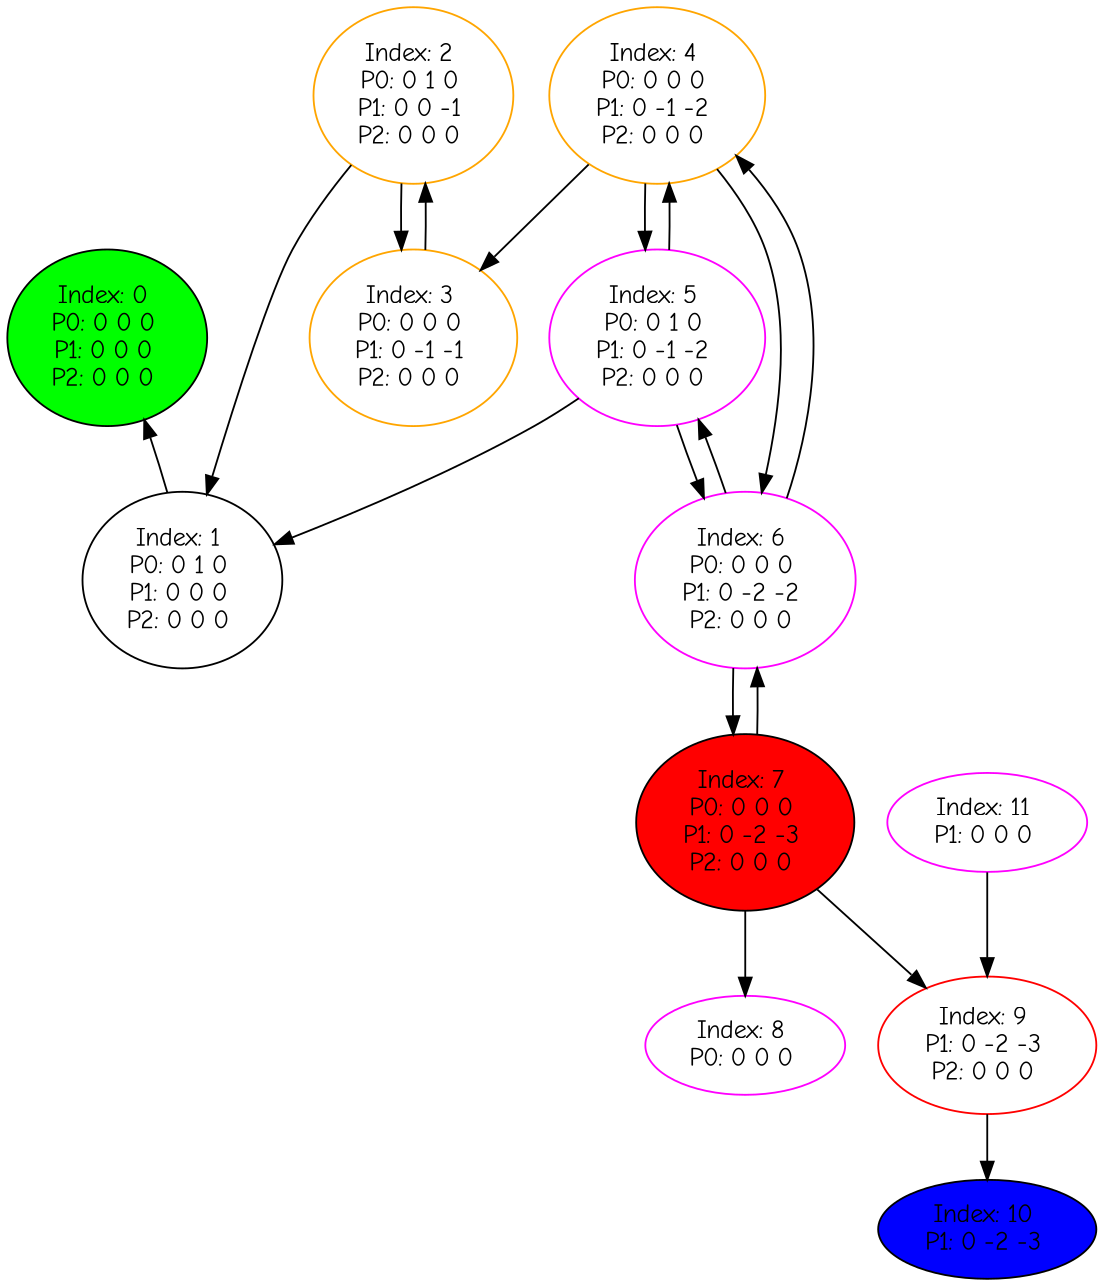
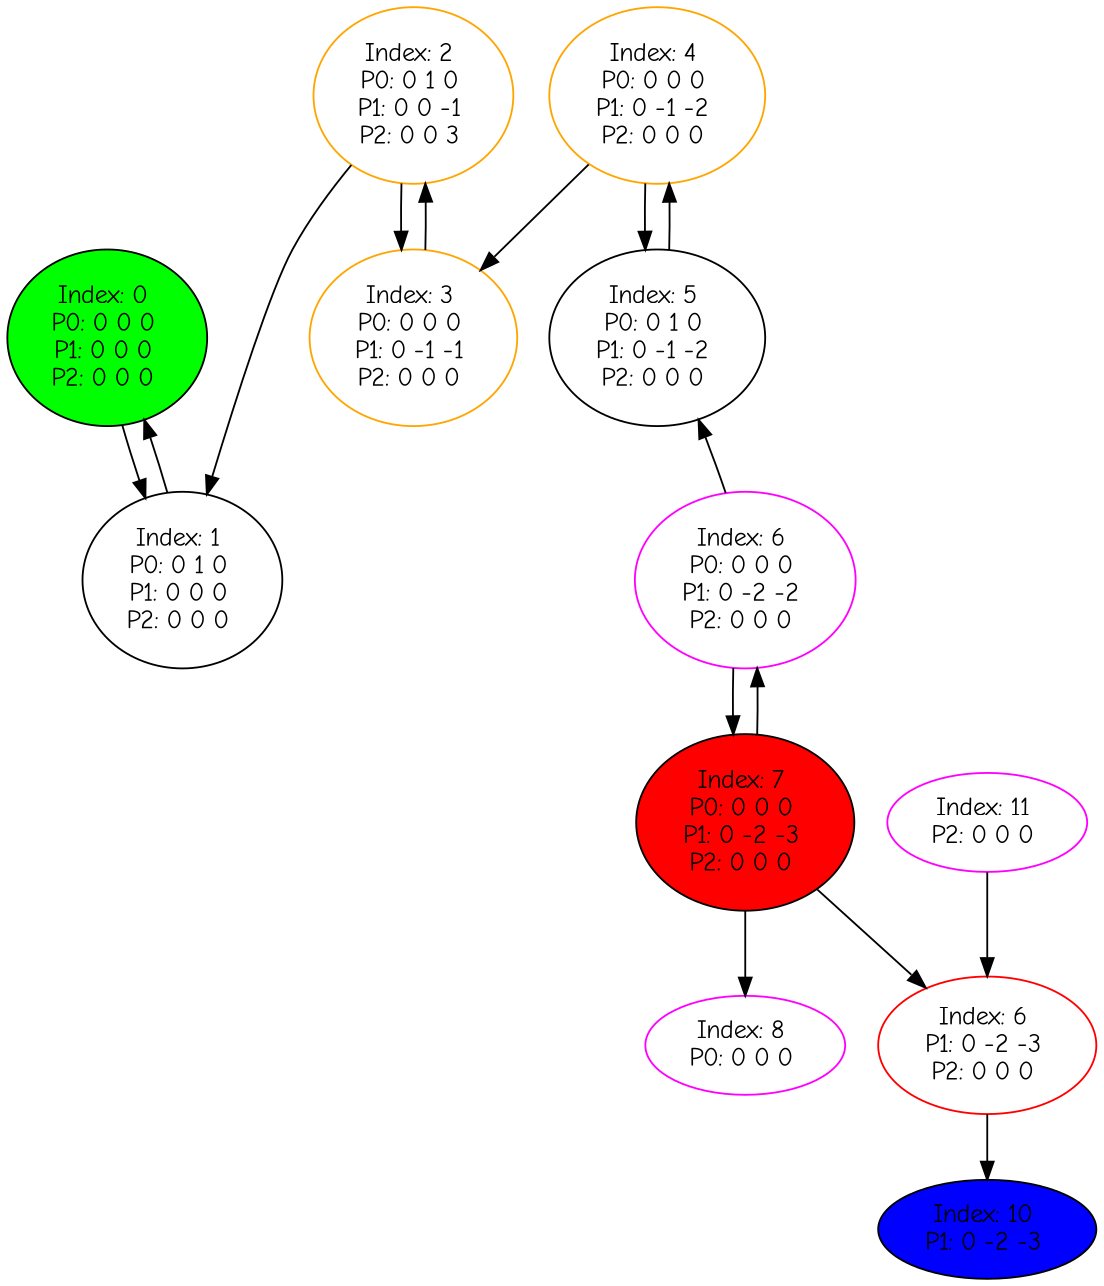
node "Index: 2 P0: 0 1 0 P1: 0 0 -1 P2: 0 0 0": label "Index: 2 P0: 0 1 0 P1: 0 0 -1 P2: 0 0 0" -> "Index: 2 P0: 0 1 0 P1: 0 0 -1 P2: 0 0 3"
edge "Index: 4 P0: 0 0 0 P1: 0 -1 -2 P2: 0 0 0" -> "Index: 6 P0: 0 0 0 P1: 0 -2 -2 P2: 0 0 0": removed
edge "Index: 6 P0: 0 0 0 P1: 0 -2 -2 P2: 0 0 0" -> "Index: 4 P0: 0 0 0 P1: 0 -1 -2 P2: 0 0 0": removed
node "Index: 5 P0: 0 1 0 P1: 0 -1 -2 P2: 0 0 0": color fuchsia -> black
edge "Index: 5 P0: 0 1 0 P1: 0 -1 -2 P2: 0 0 0" -> "Index: 6 P0: 0 0 0 P1: 0 -2 -2 P2: 0 0 0": removed
edge "Index: 5 P0: 0 1 0 P1: 0 -1 -2 P2: 0 0 0" -> "Index: 1 P0: 0 1 0 P1: 0 0 0 P2: 0 0 0": now "Index: 0 P0: 0 0 0 P1: 0 0 0 P2: 0 0 0" -> "Index: 1 P0: 0 1 0 P1: 0 0 0 P2: 0 0 0"
node "Index: 11 P1: 0 0 0": label "Index: 11 P1: 0 0 0" -> "Index: 11 P2: 0 0 0"
node "Index: 9 P1: 0 -2 -3 P2: 0 0 0": label "Index: 9 P1: 0 -2 -3 P2: 0 0 0" -> "Index: 6 P1: 0 -2 -3 P2: 0 0 0"
